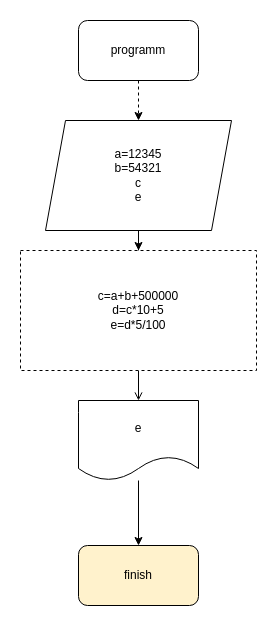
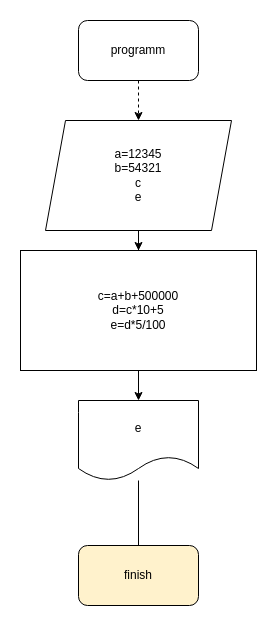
node "c=a+b+500000 d=c*10+5 e=d*5/100": style dashed -> solid
edge "c=a+b+500000 d=c*10+5 e=d*5/100" -> "e": arrowhead open -> classic
edge "e" -> "finish": arrowhead classic -> none
